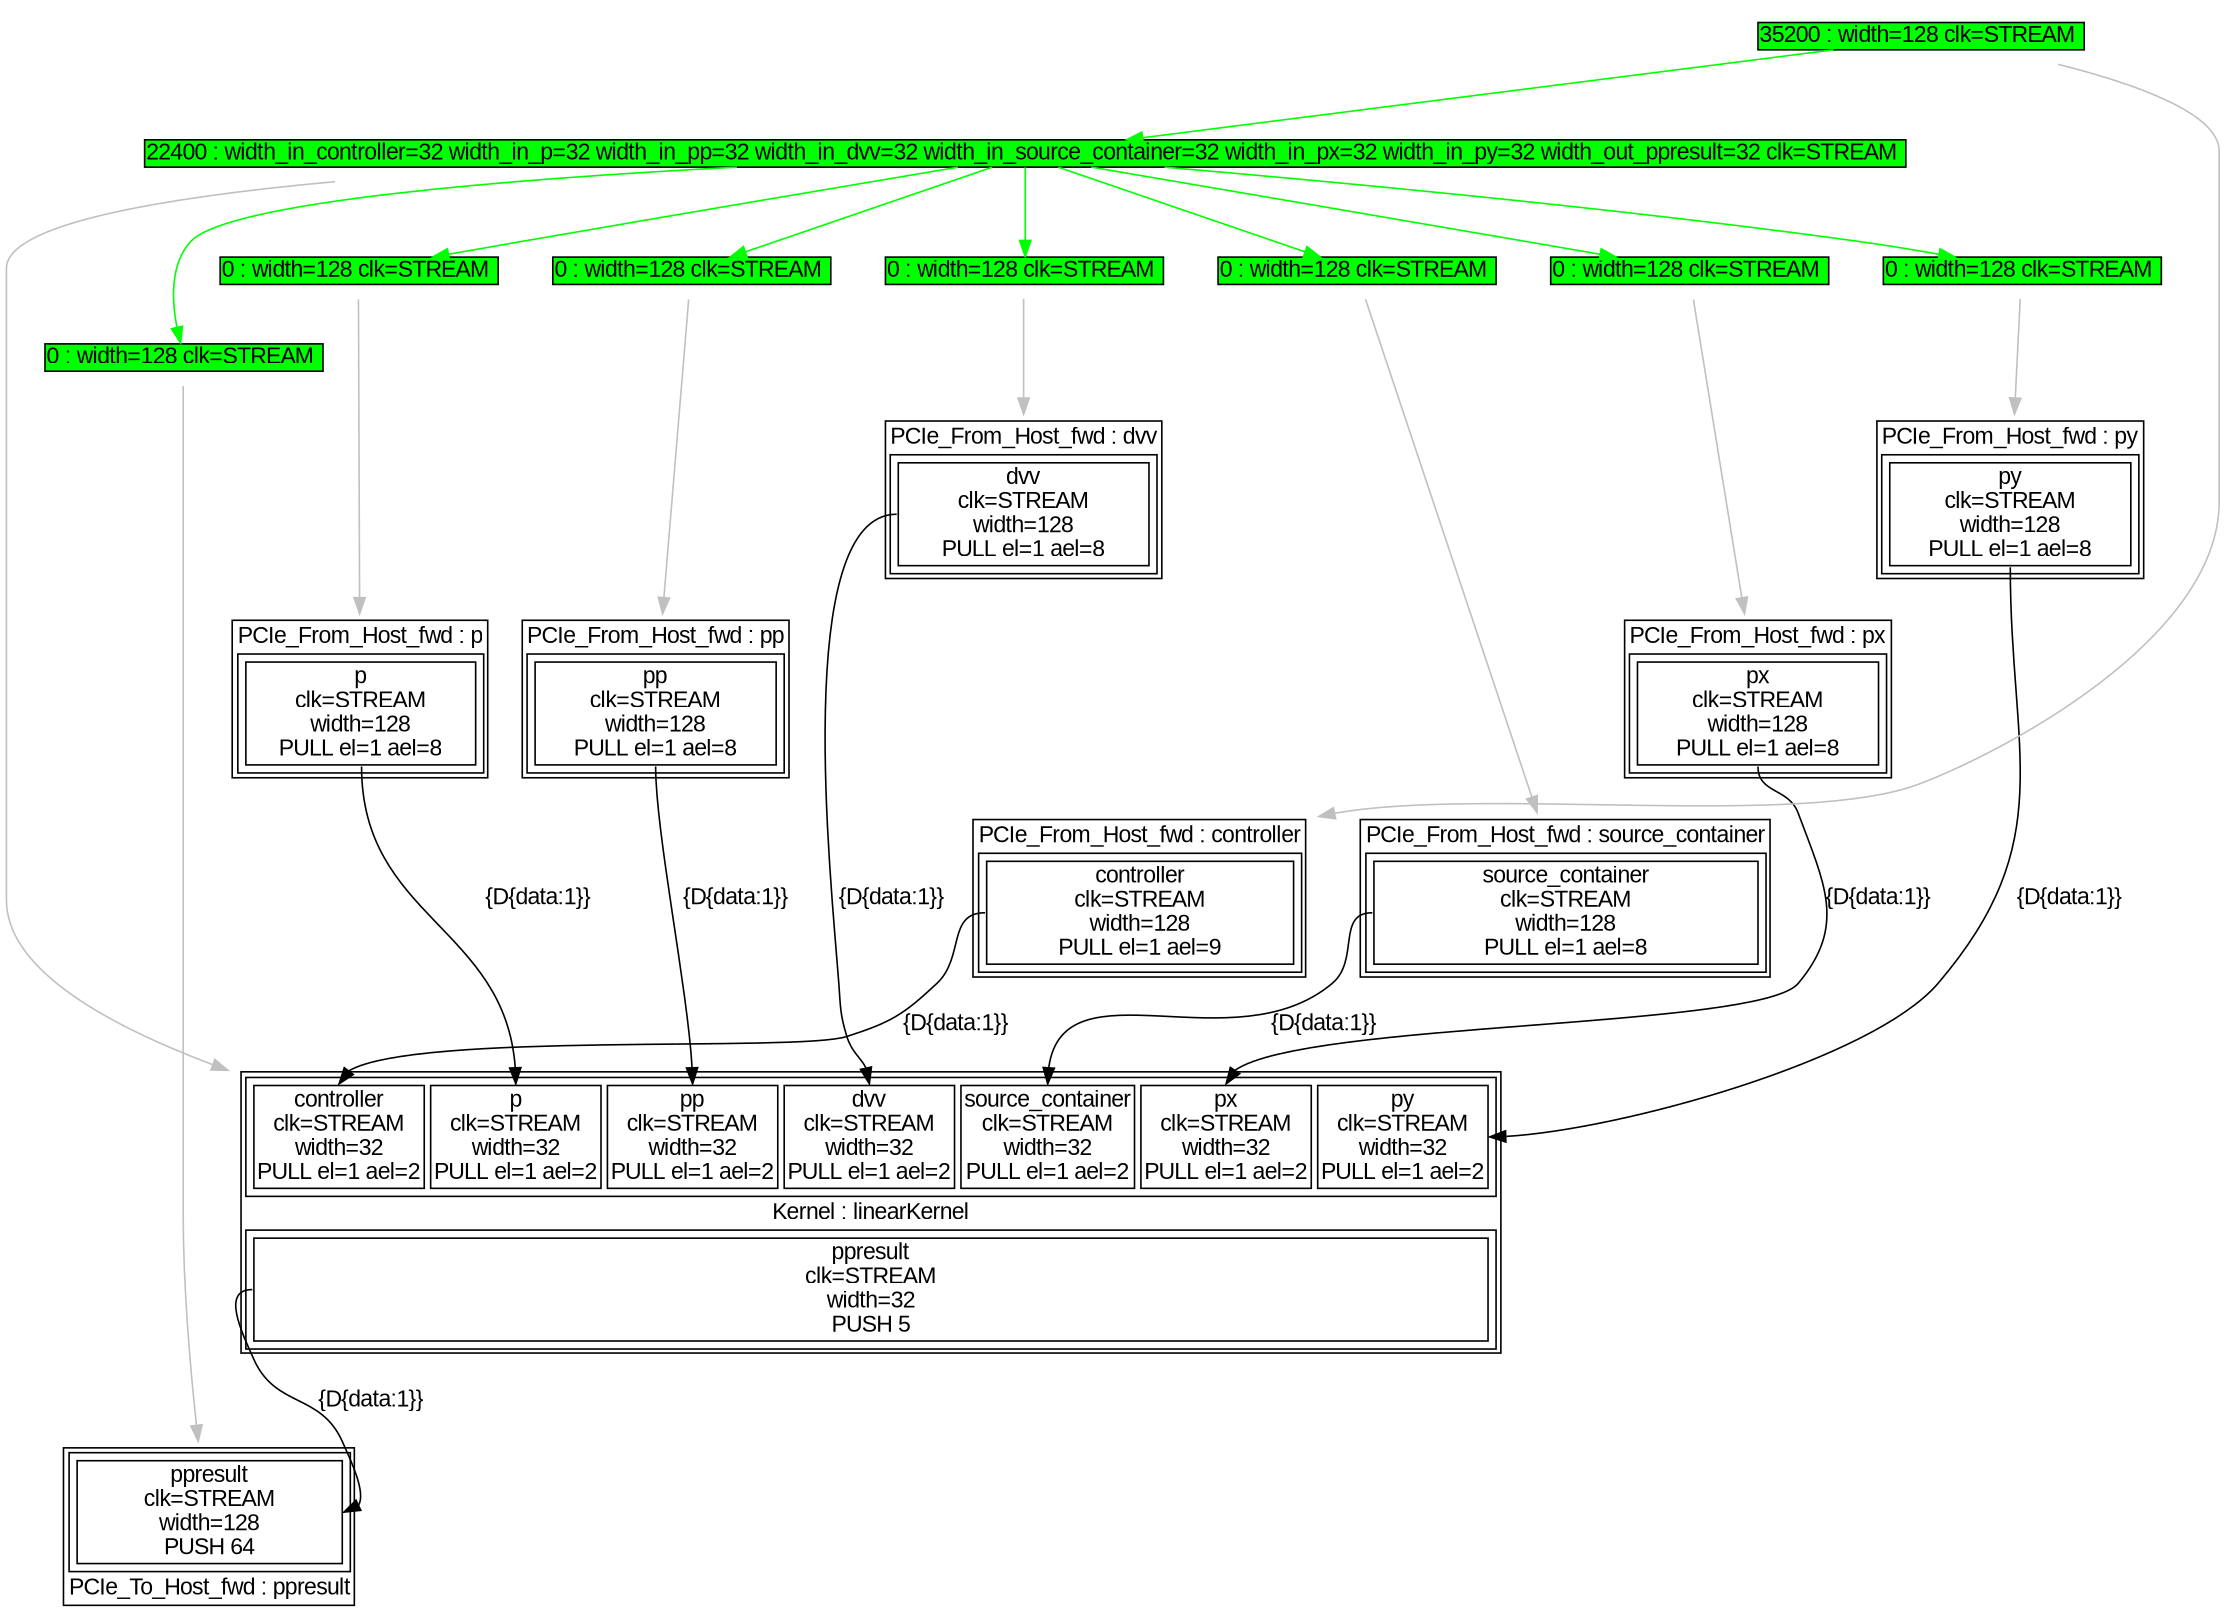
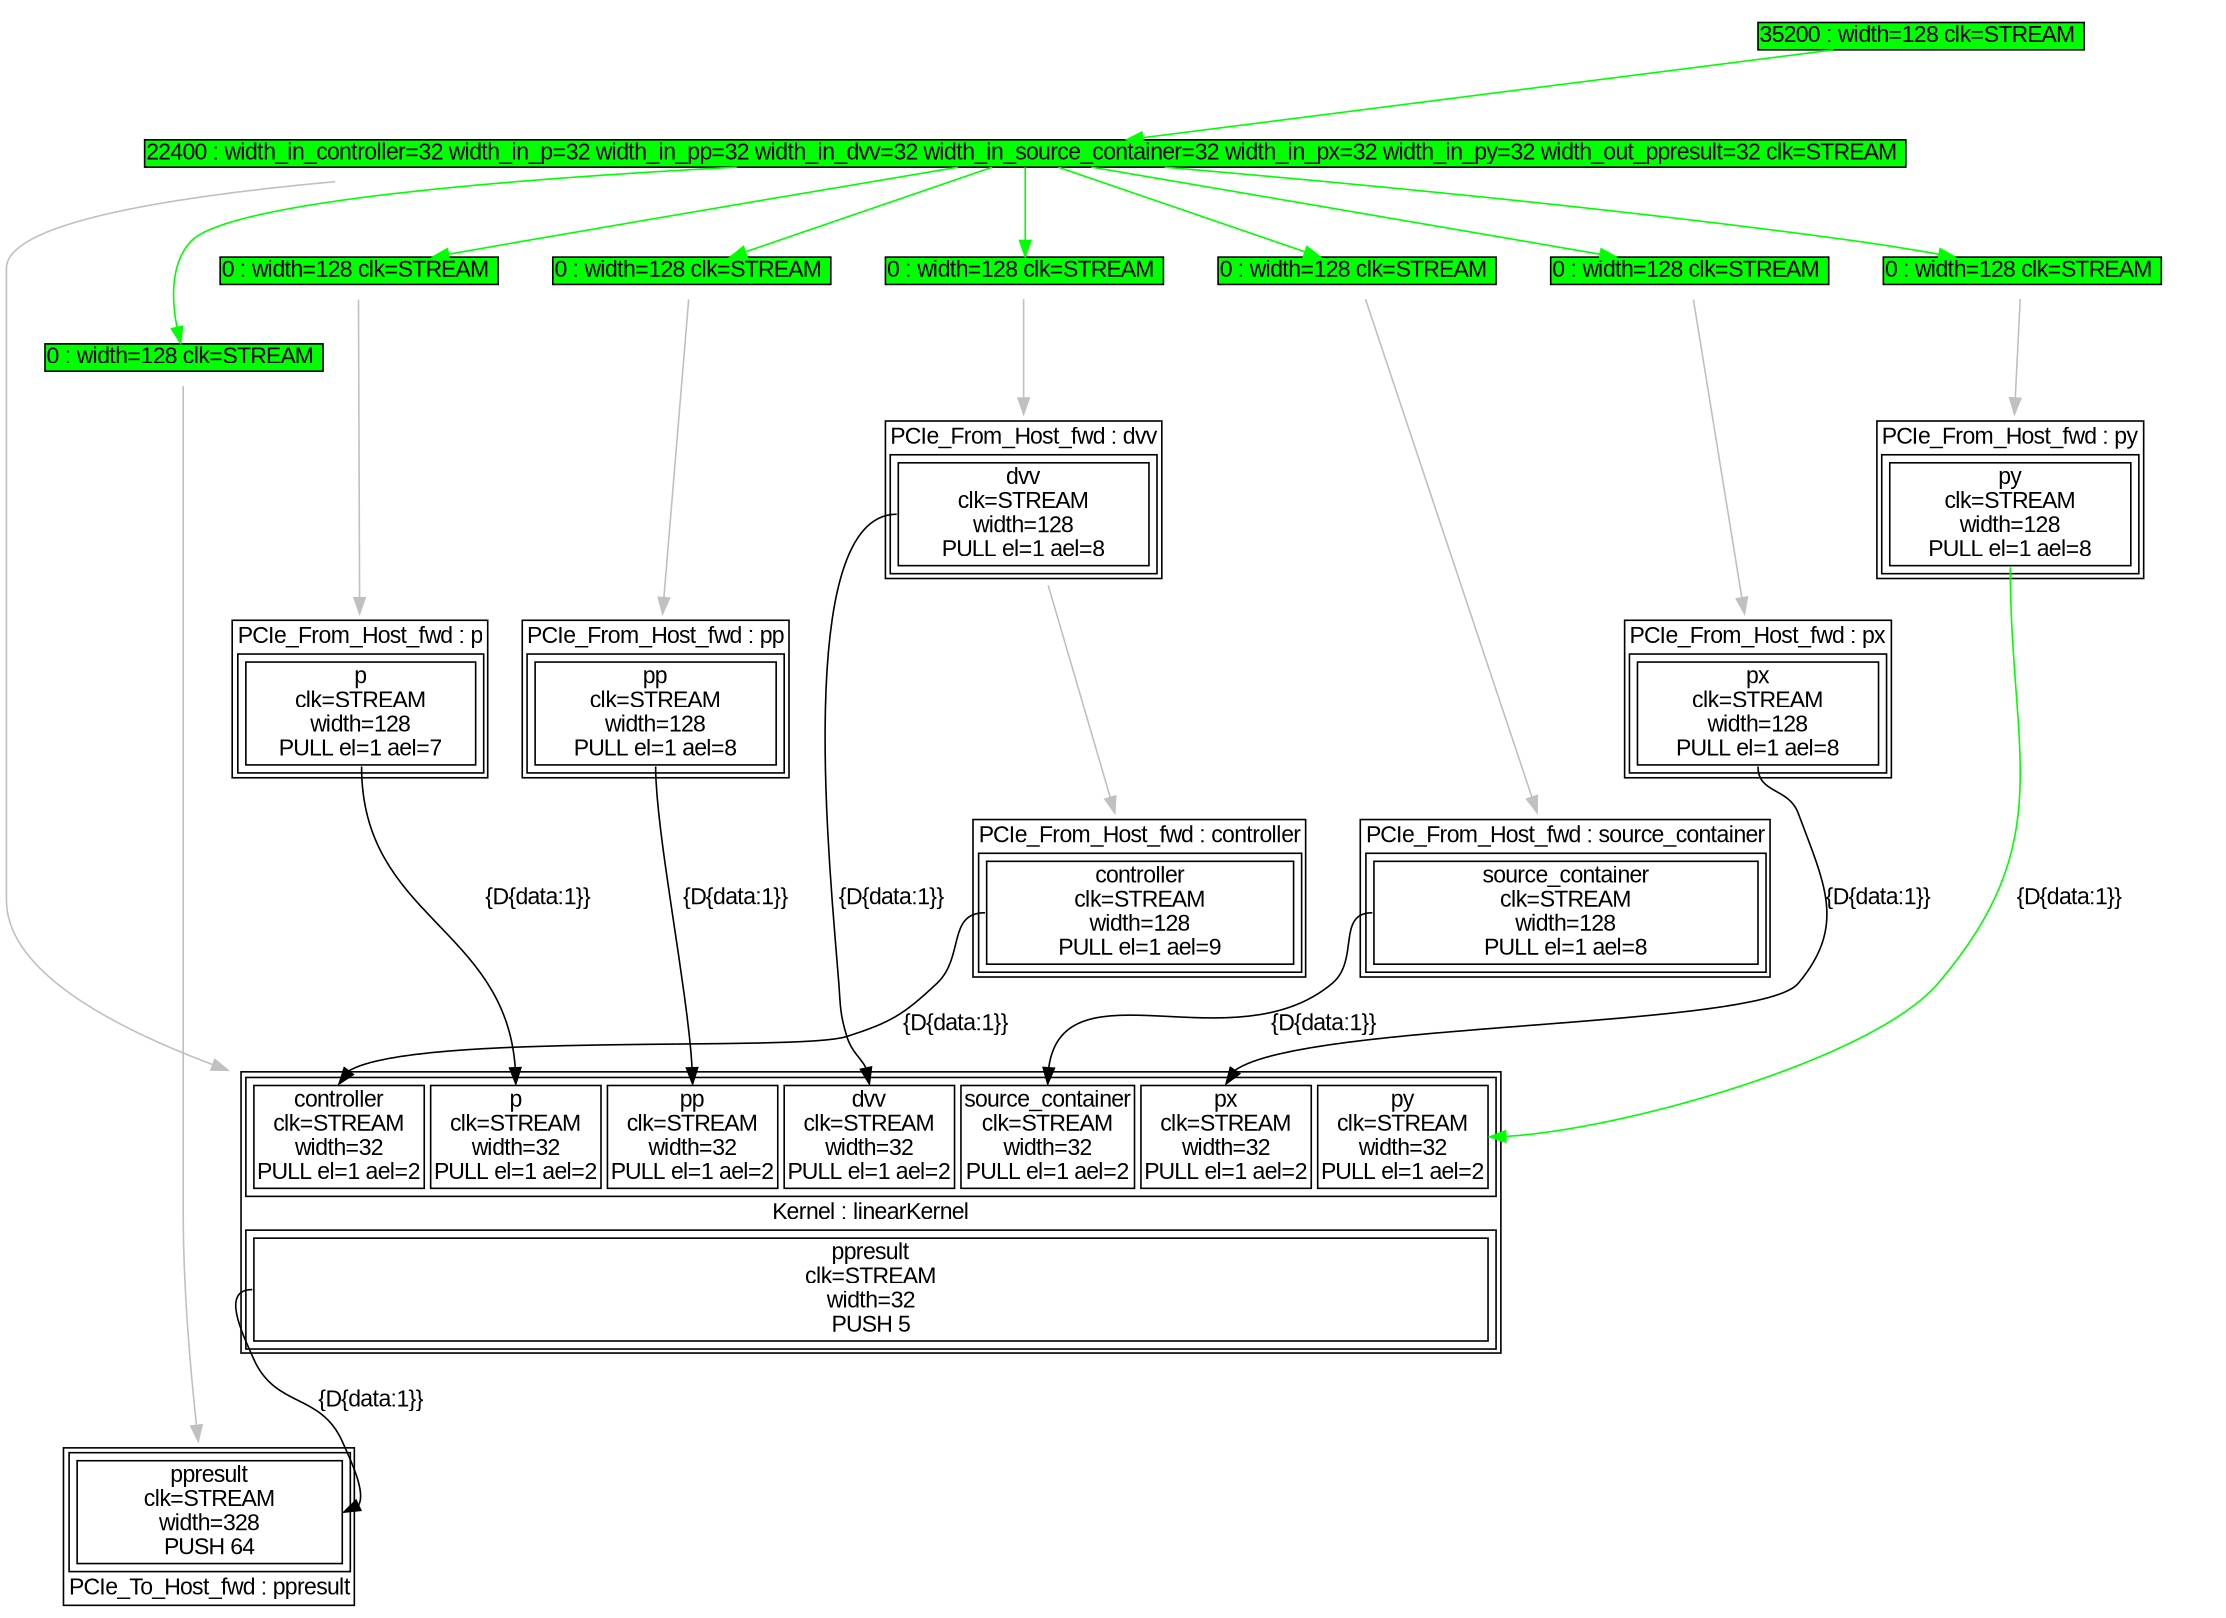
edge "35200 : width=128 clk=STREAM" -> "PCIe_From_Host_fwd : controller": now "PCIe_From_Host_fwd : dvv" -> "PCIe_From_Host_fwd : controller"
node "PCIe_From_Host_fwd : p": text "PULL el=1 ael=8" -> "PULL el=1 ael=7"
edge "PCIe_From_Host_fwd : py" -> "controller": color black -> green
node "ppresult": text "width=128" -> "width=328"
